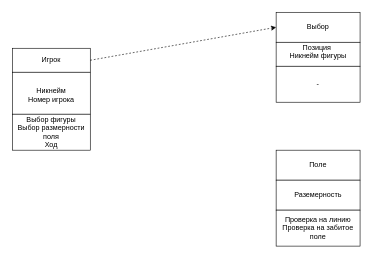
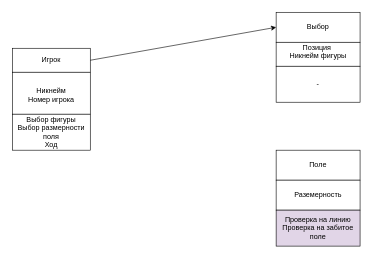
edge "Игрок" -> "Выбор": style dashed -> solid
node "Проверка на линию Проверка на забитое поле": fillcolor #ffffff -> #e1d5e7
